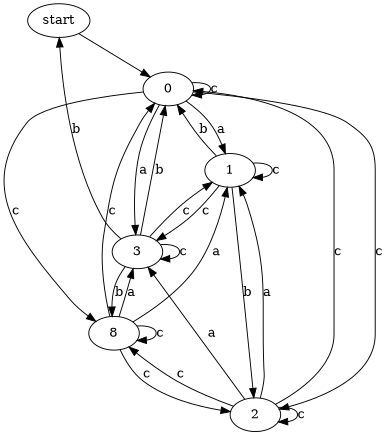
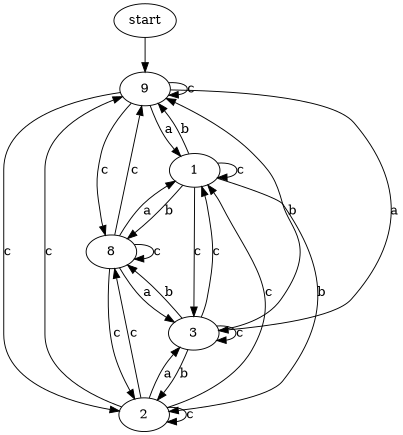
node "0": label "0" -> "9"
edge "3" -> "start": now "3" -> "2"
edge "1" -> "8": added, label "b"
edge "2" -> "1": label "a" -> "c"
